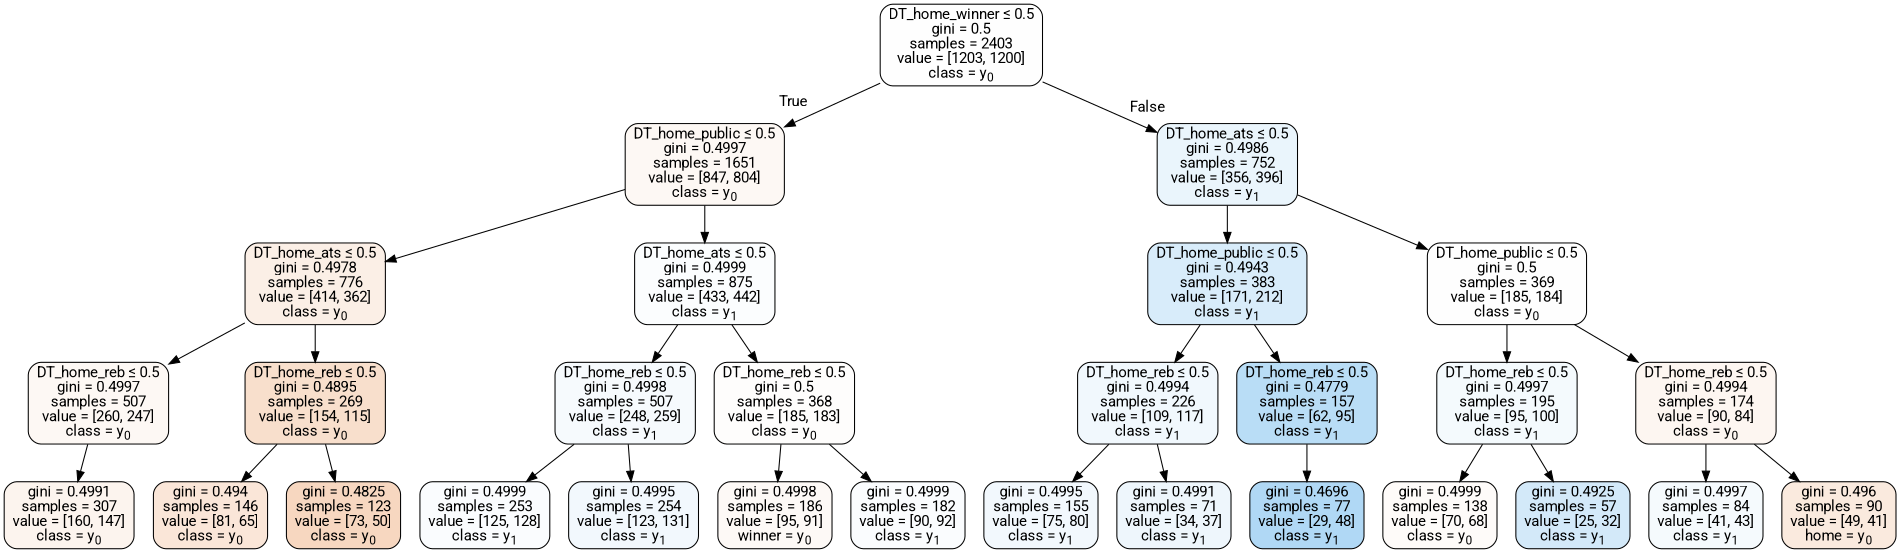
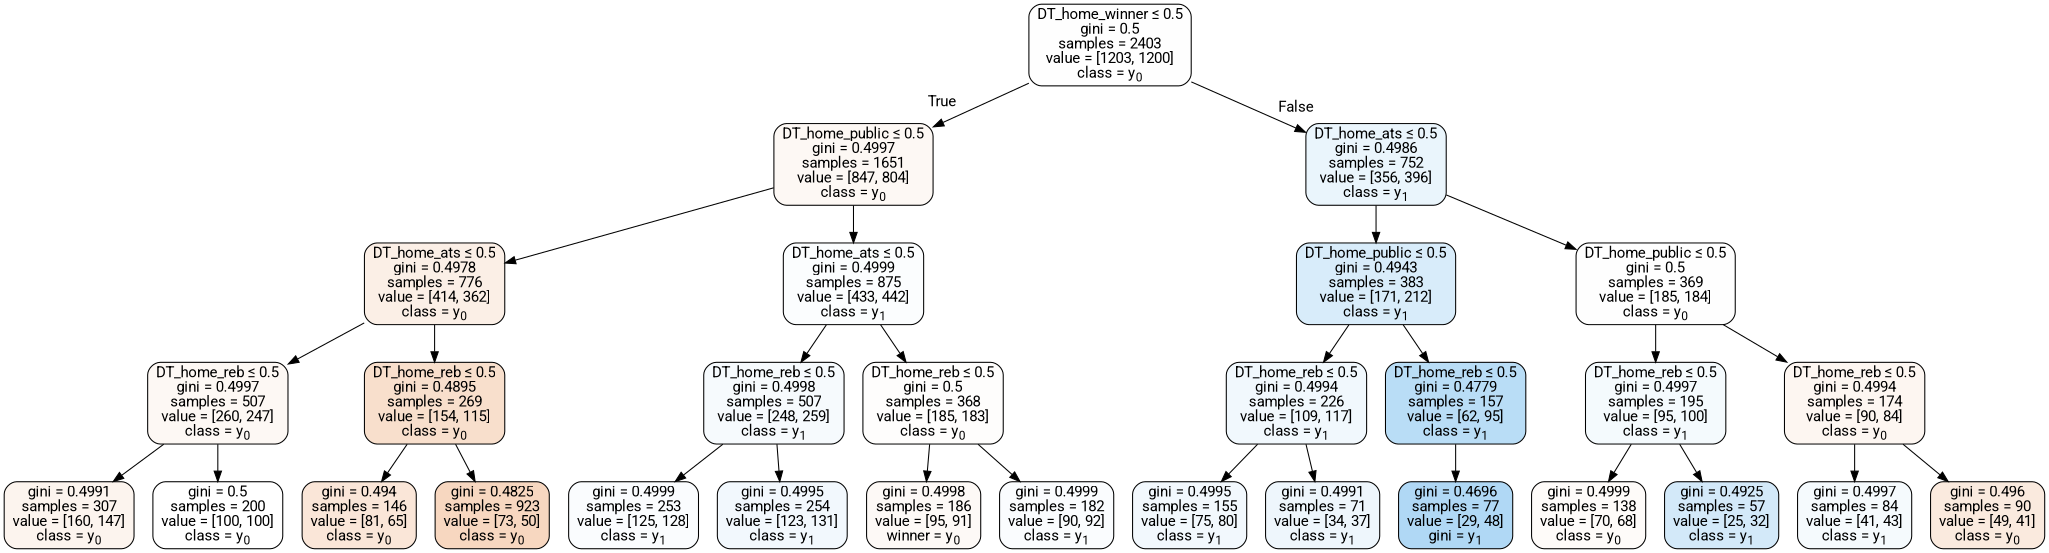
node "gini = 0.4825": text "samples = 123" -> "samples = 923"
node "gini = 0.5": added
node "gini = 0.4696": text "class = y" -> "gini = y"
node "gini = 0.496": text "home = y" -> "class = y"
